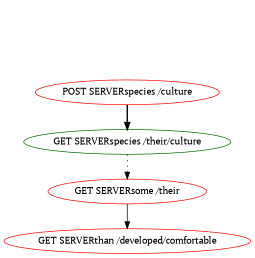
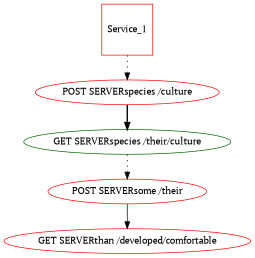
node "Service_1": added
node "GET SERVERsome /their": label "GET SERVERsome /their" -> "POST SERVERsome /their"
